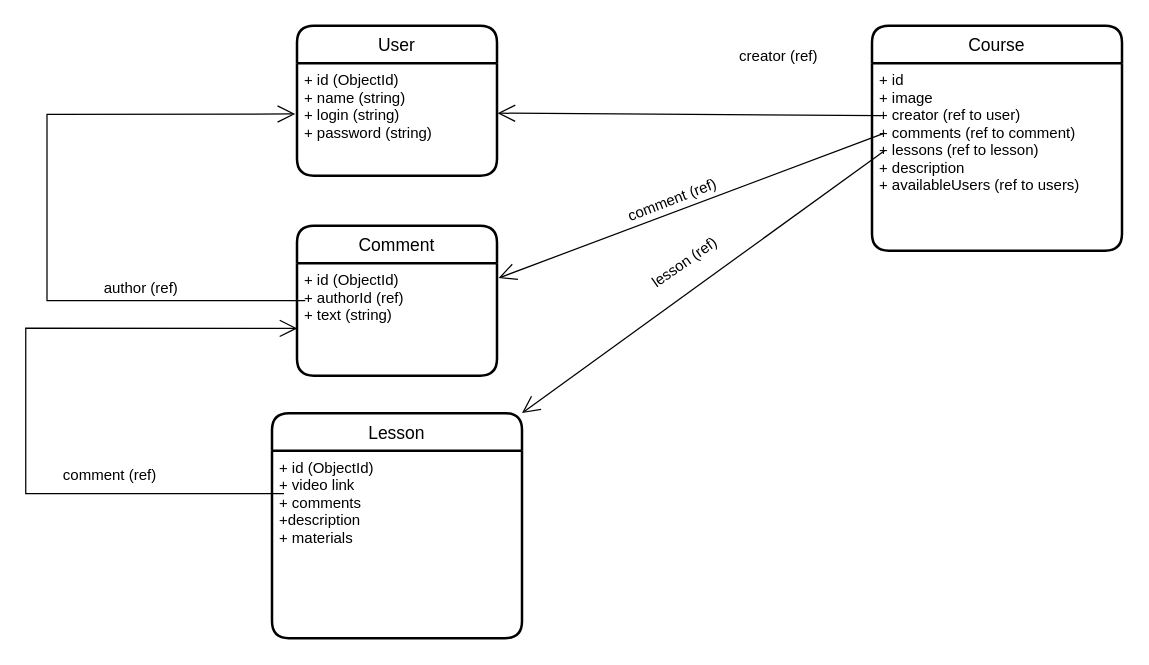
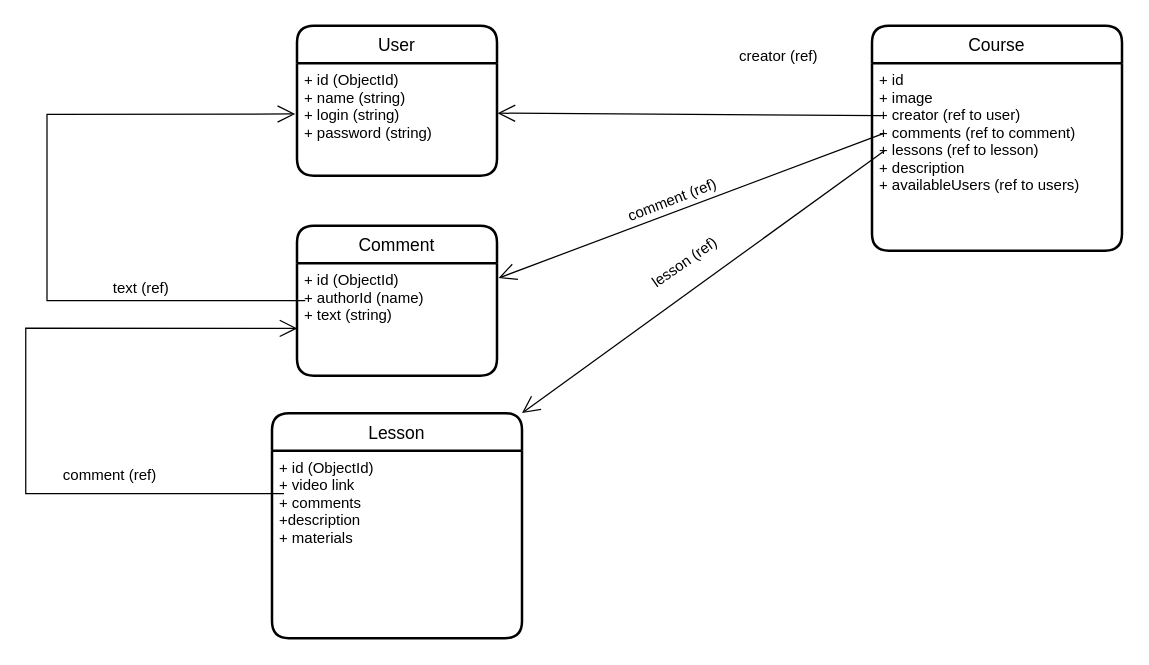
node "+ id (ObjectId) + authorId (ref) + text (string)": label "+ id (ObjectId) + authorId (ref) + text (string)" -> "+ id (ObjectId) + authorId (name) + text (string)"
node "author (ref)": label "author (ref)" -> "text (ref)"
